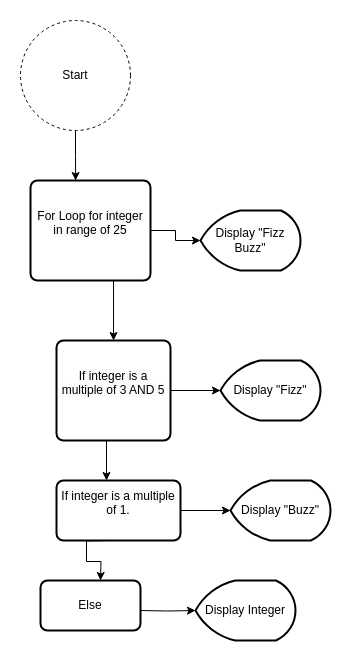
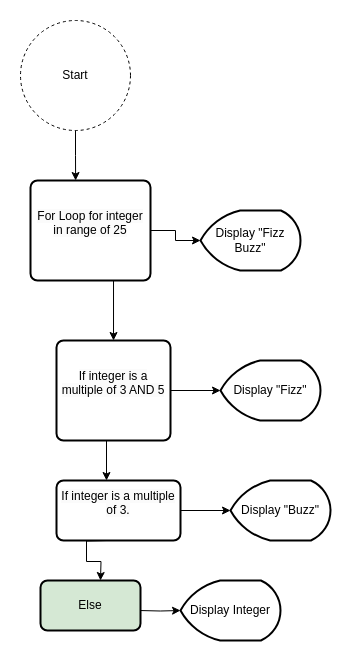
node "If integer is a multiple of 1.": label "If integer is a multiple of 1." -> "If integer is a multiple of 3."
node "Else": fillcolor #ffffff -> #d5e8d4
node "Display Integer": moved (246, 611) -> (231, 611)
